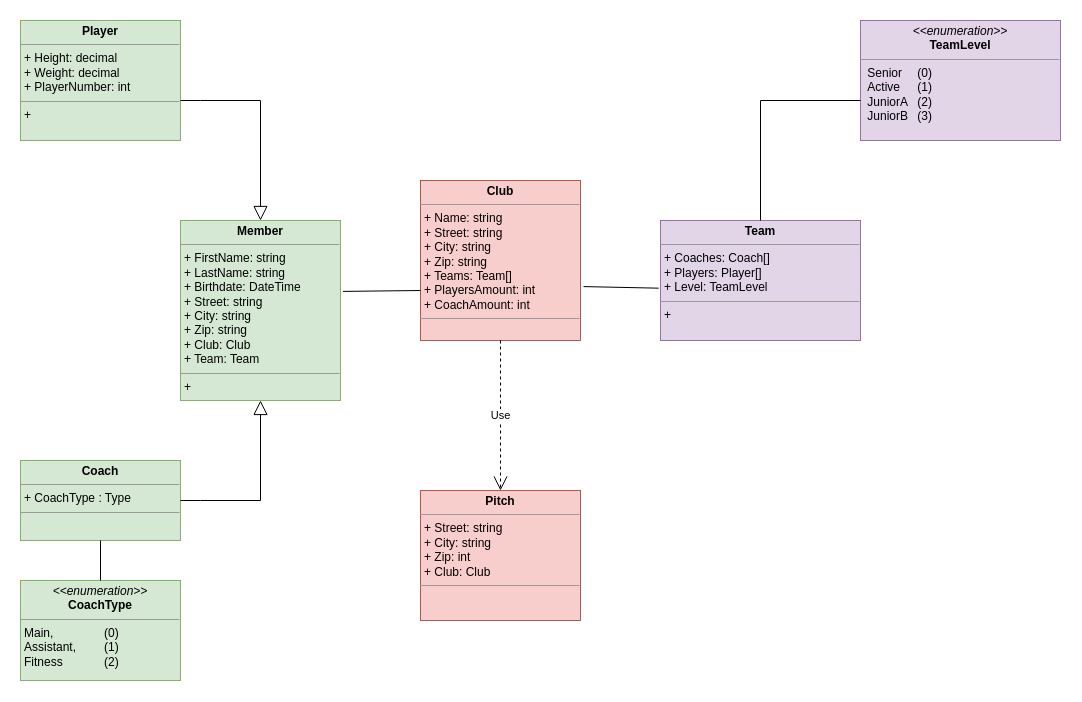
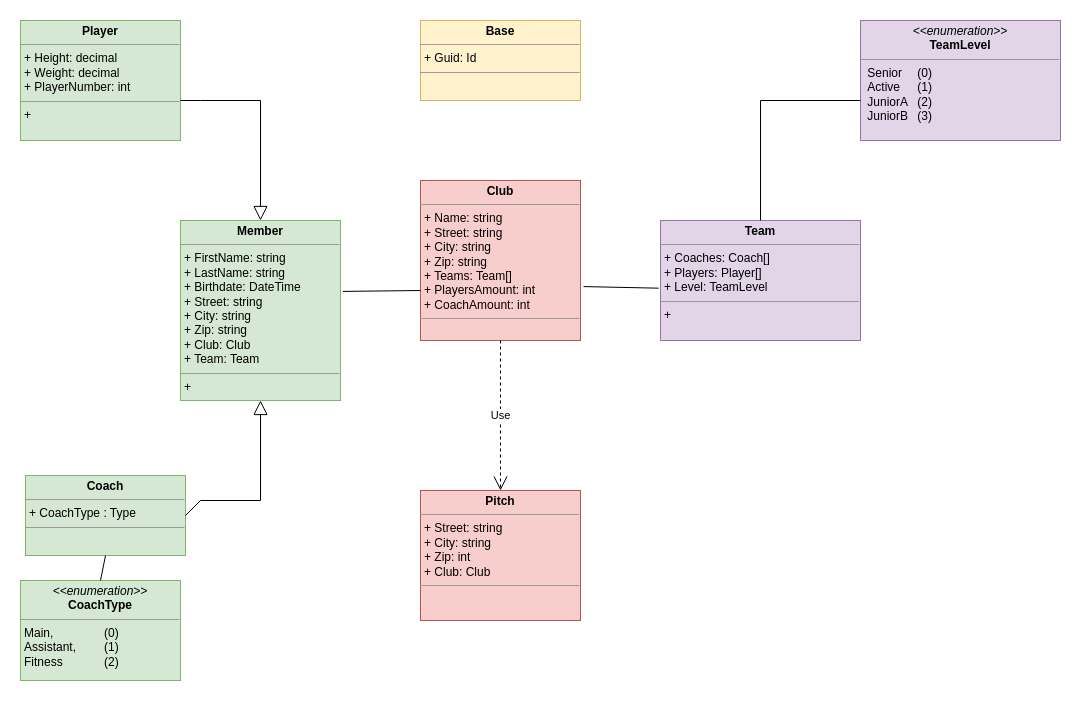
node "Base + Guid: Id": added
node "Coach + CoachType : Type": moved (101, 501) -> (106, 516)
